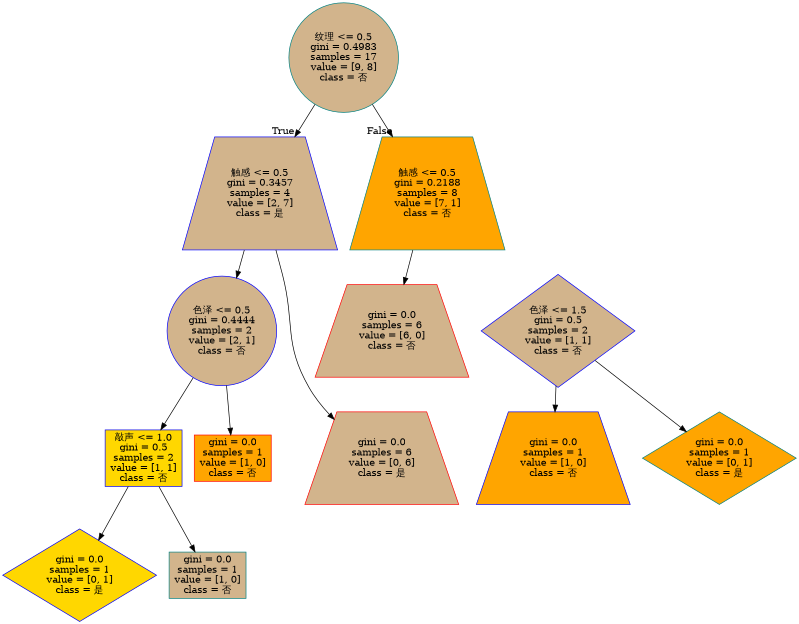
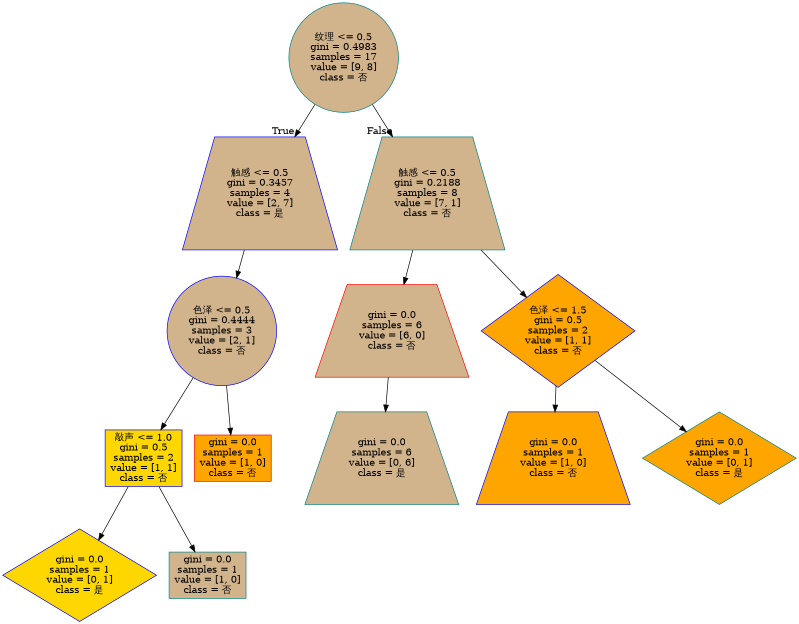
node "触感 <= 0.5 gini = 0.2188 samples = 8 value = [7, 1] class = 否": fillcolor orange -> tan
edge "触感 <= 0.5 gini = 0.2188 samples = 8 value = [7, 1] class = 否" -> "色泽 <= 1.5 gini = 0.5 samples = 2 value = [1, 1] class = 否": added
node "色泽 <= 0.5 gini = 0.4444 samples = 2 value = [2, 1] class = 否": label "色泽 <= 0.5 gini = 0.4444 samples = 2 value = [2, 1] class = 否" -> "色泽 <= 0.5 gini = 0.4444 samples = 3 value = [2, 1] class = 否"
node "色泽 <= 1.5 gini = 0.5 samples = 2 value = [1, 1] class = 否": fillcolor tan -> orange
edge "触感 <= 0.5 gini = 0.3457 samples = 4 value = [2, 7] class = 是" -> "gini = 0.0 samples = 6 value = [0, 6] class = 是": now "gini = 0.0 samples = 6 value = [6, 0] class = 否" -> "gini = 0.0 samples = 6 value = [0, 6] class = 是"
node "gini = 0.0 samples = 6 value = [0, 6] class = 是": color red -> teal
